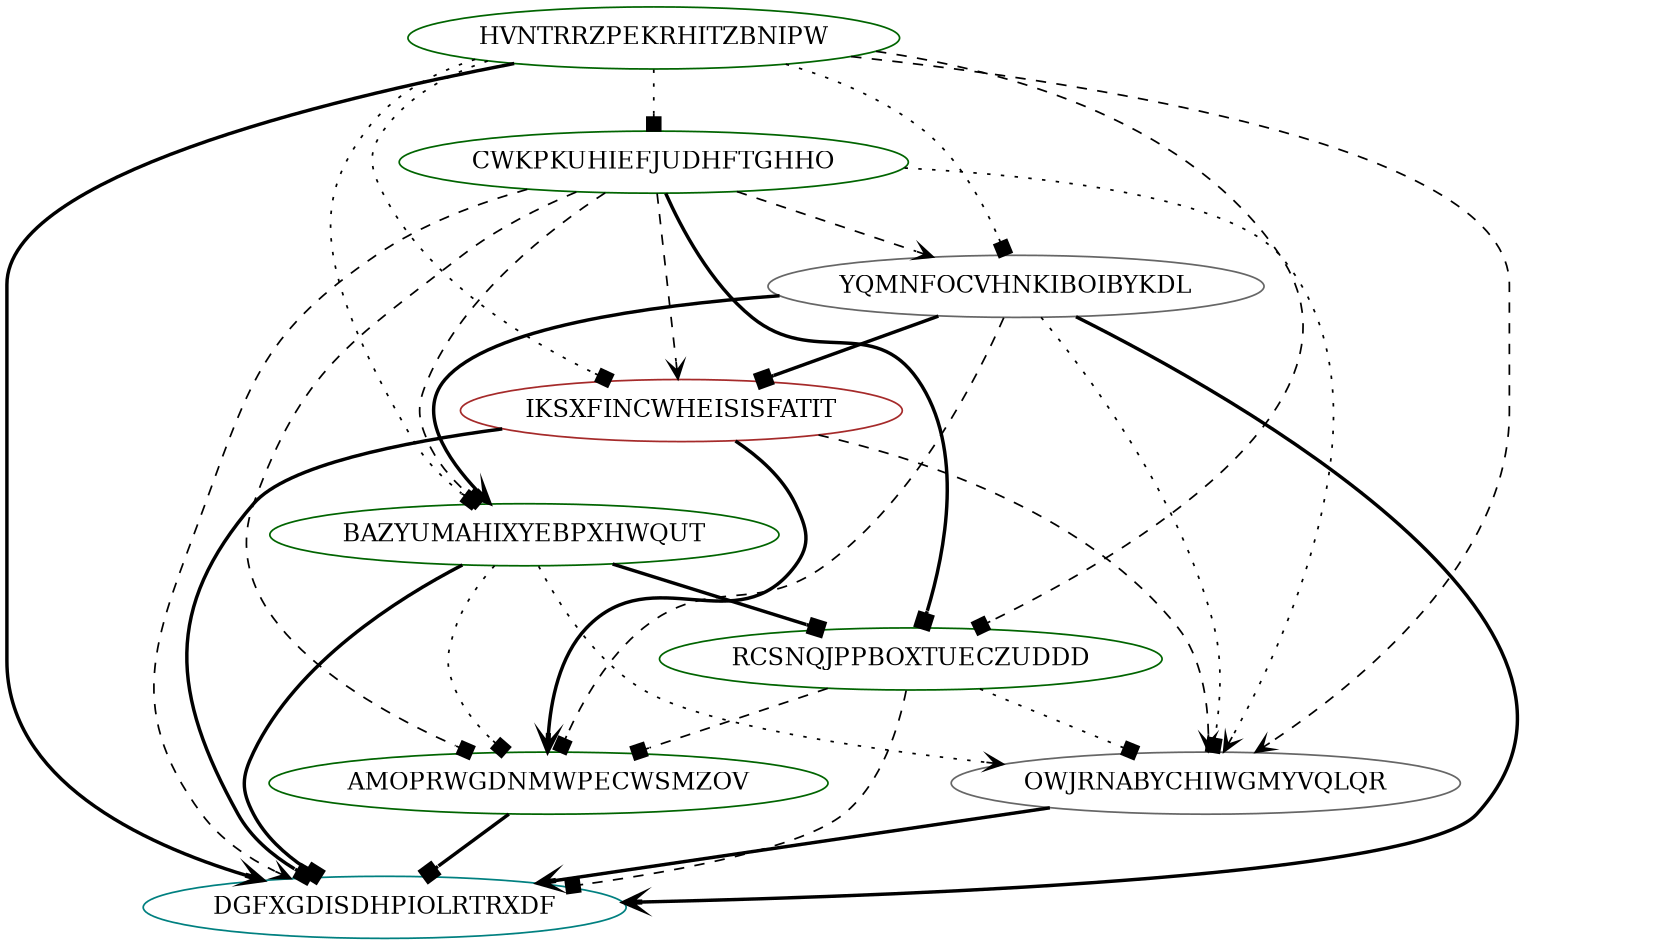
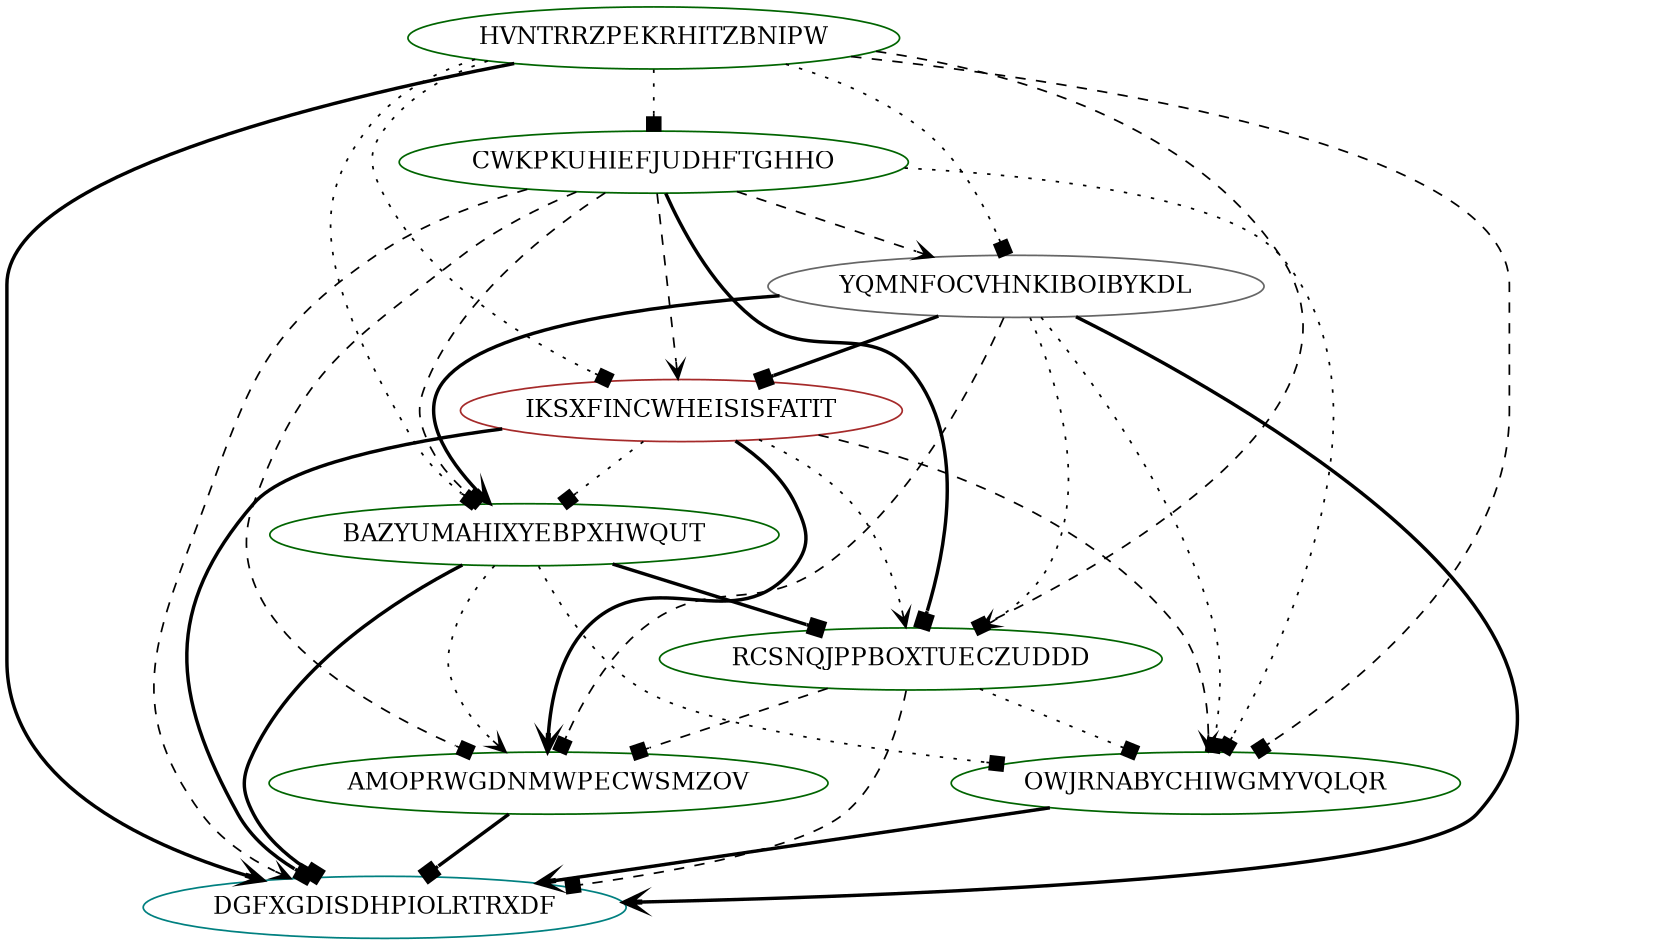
edge "HVNTRRZPEKRHITZBNIPW" -> "OWJRNABYCHIWGMYVQLQR": arrowhead vee -> box
edge "CWKPKUHIEFJUDHFTGHHO" -> "OWJRNABYCHIWGMYVQLQR": arrowhead vee -> box
edge "IKSXFINCWHEISISFATIT" -> "BAZYUMAHIXYEBPXHWQUT": added
edge "YQMNFOCVHNKIBOIBYKDL" -> "RCSNQJPPBOXTUECZUDDD": added
edge "IKSXFINCWHEISISFATIT" -> "RCSNQJPPBOXTUECZUDDD": added
edge "BAZYUMAHIXYEBPXHWQUT" -> "AMOPRWGDNMWPECWSMZOV": arrowhead box -> vee
edge "BAZYUMAHIXYEBPXHWQUT" -> "OWJRNABYCHIWGMYVQLQR": arrowhead vee -> box
node "OWJRNABYCHIWGMYVQLQR": color gray40 -> darkgreen
